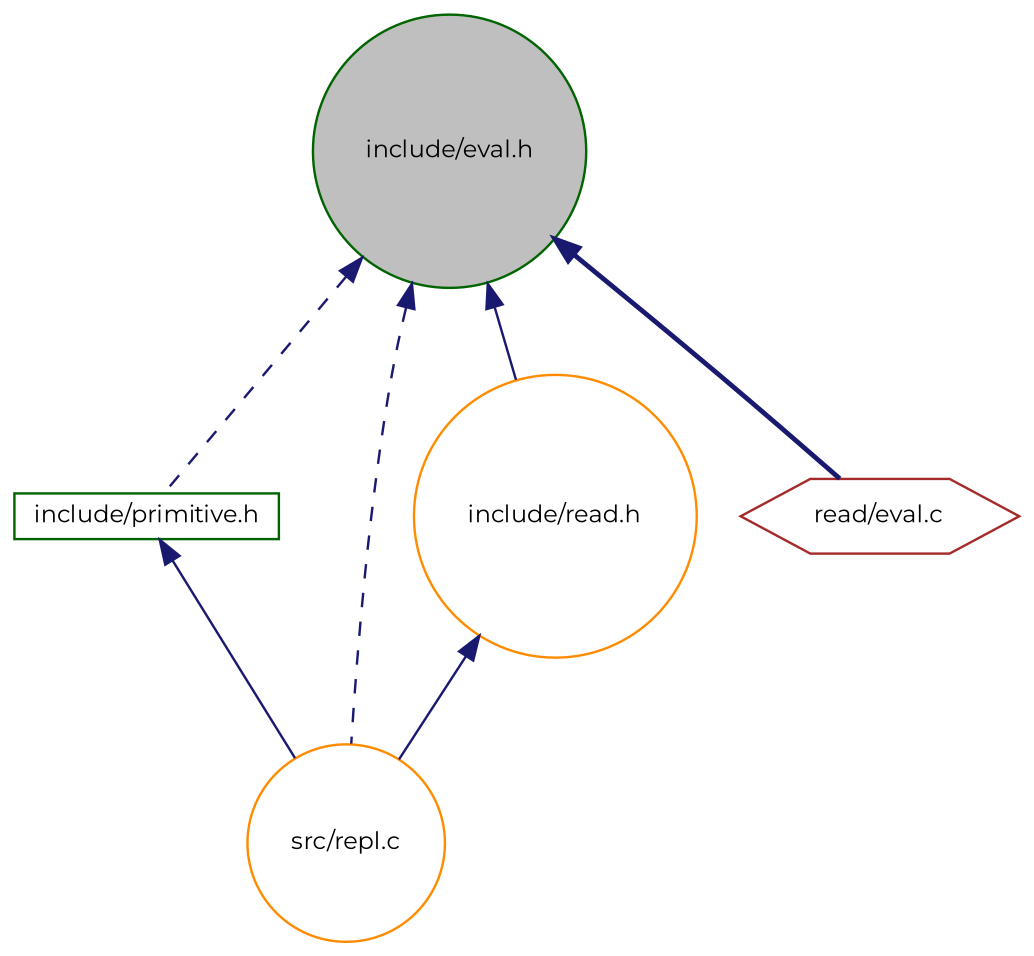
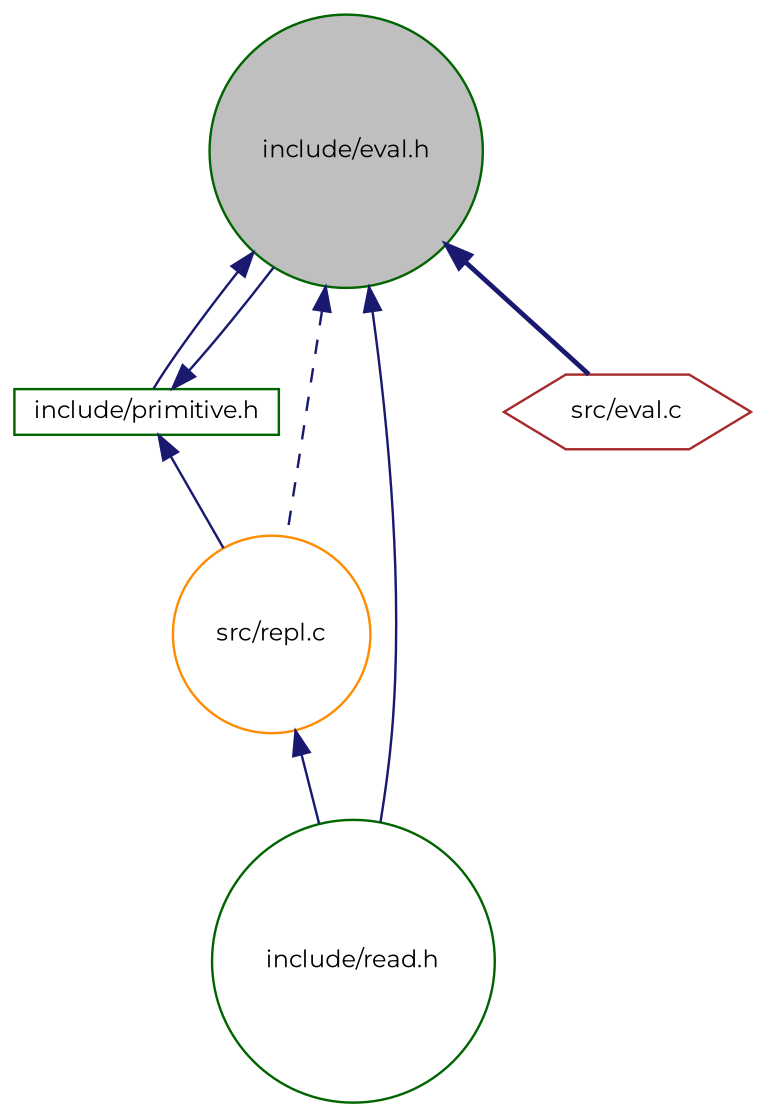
edge "include/eval.h" -> "include/primitive.h": added
edge "include/primitive.h" -> "include/eval.h": style dashed -> solid
node "include/read.h": color darkorange -> darkgreen
node "read/eval.c": label "read/eval.c" -> "src/eval.c"
edge "src/repl.c" -> "include/read.h": reversed
